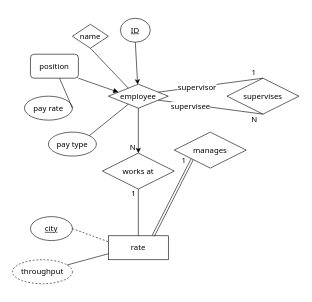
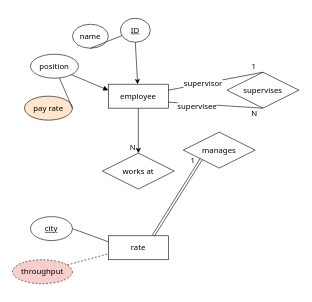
node "name": shape diamond -> ellipse
node "position": shape rounded rectangle -> ellipse
edge "name" -- "employee": now "name" -- "ID"
node "employee": shape diamond -> rectangle
node "supervises": moved (263, 96) -> (263, 90)
node "pay rate": fillcolor #ffffff -> #ffe6cc
edge "employee" -- "pay type": removed
node "pay type": removed
node "manages": moved (210, 150) -> (219, 150)
edge "works at" -- "rate": removed, label "1"
edge "city" -- "rate": style dashed -> solid
edge "rate" -- "throughput": style solid -> dashed
node "throughput": fillcolor #ffffff -> #f8cecc
